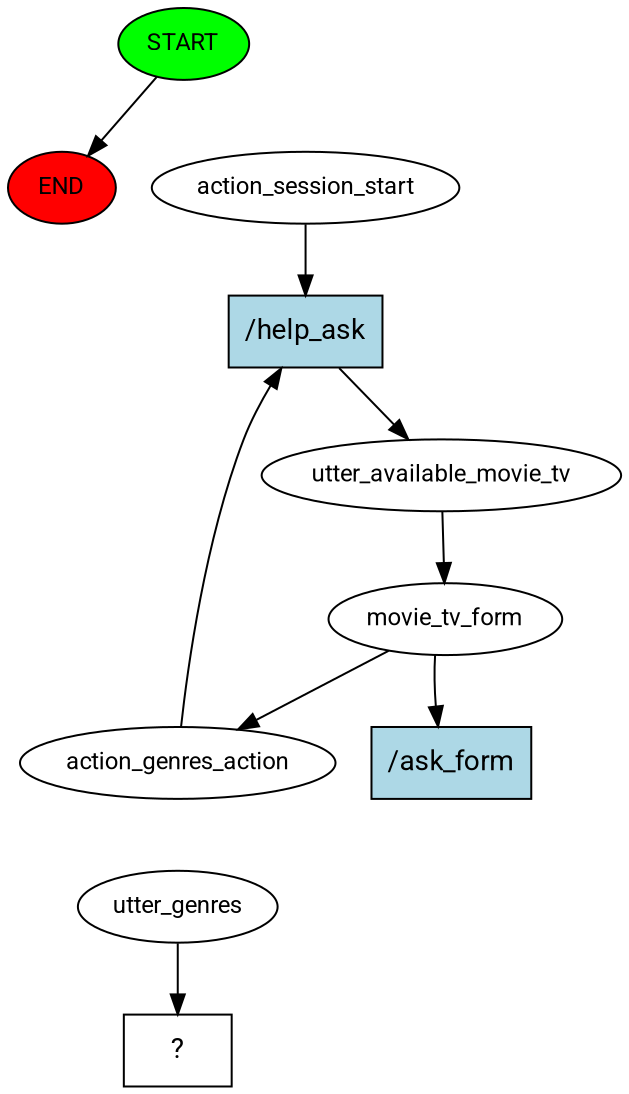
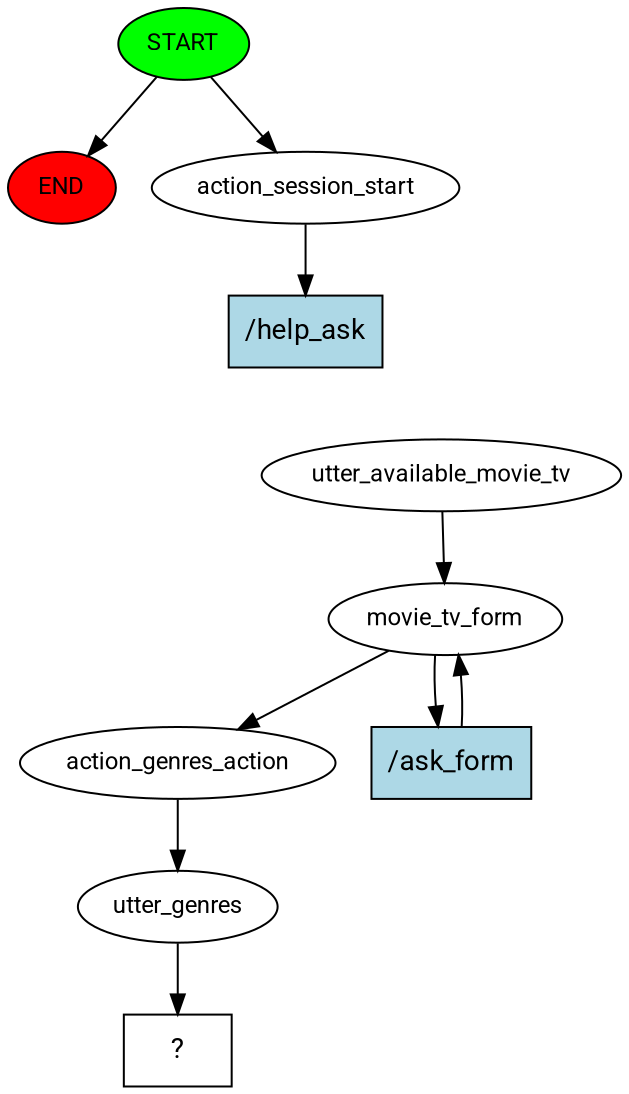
edge "START" -> "action_session_start": added
edge "/help_ask" -> "utter_available_movie_tv": removed
edge "action_genres_action" -> "/help_ask": now "action_genres_action" -> "utter_genres"
edge "/ask_form" -> "movie_tv_form": added
